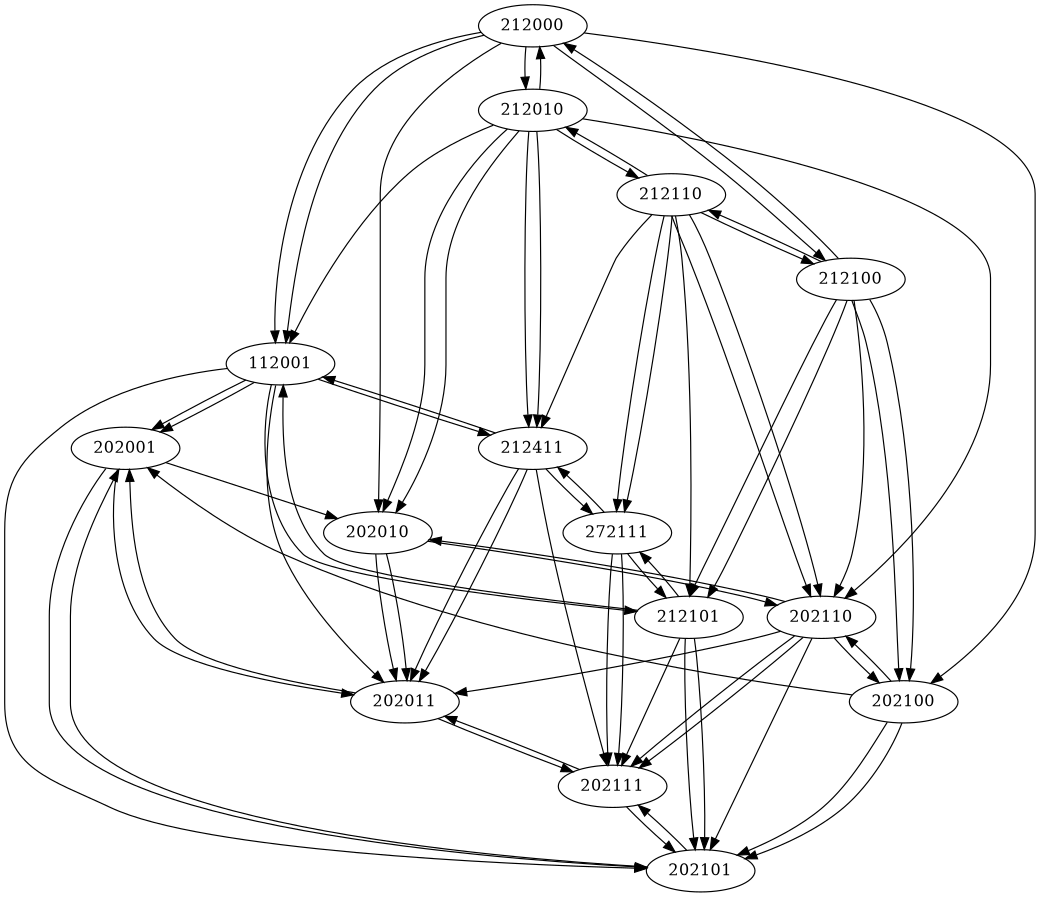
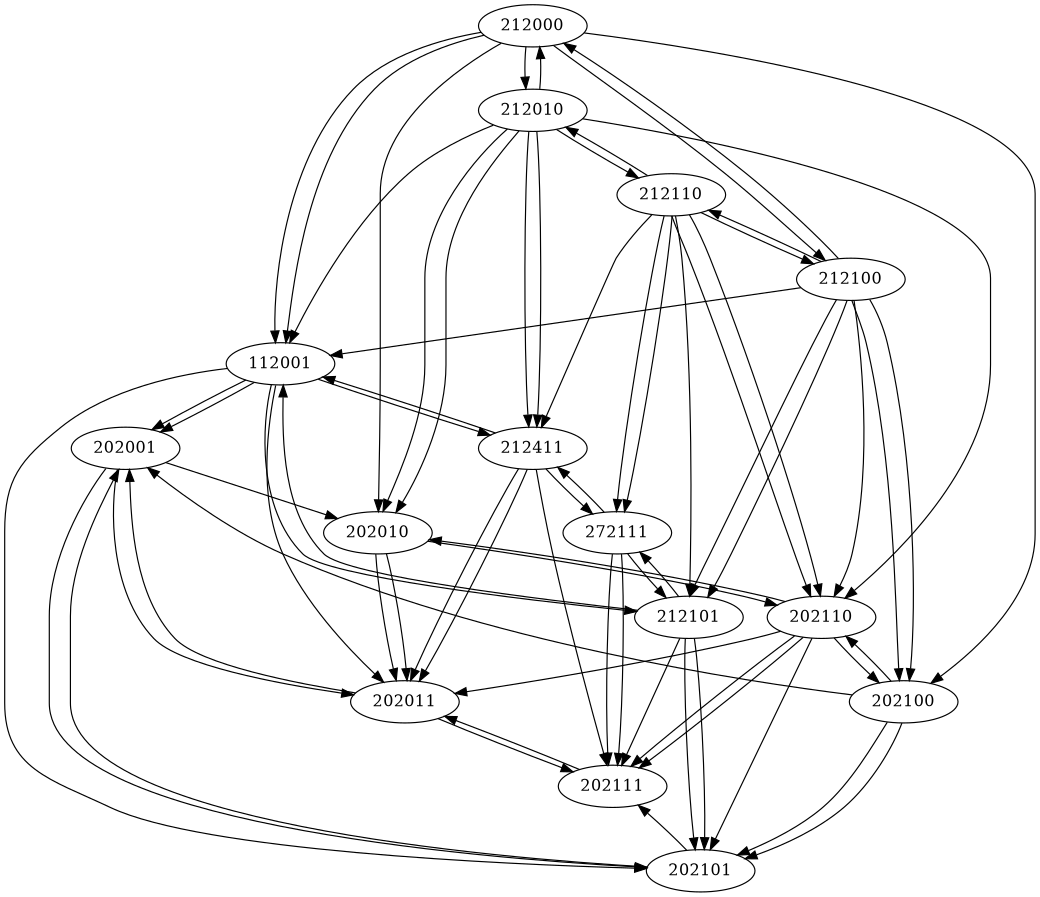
edge "212100" -> "112001": added
edge "202111" -> "202101": removed
